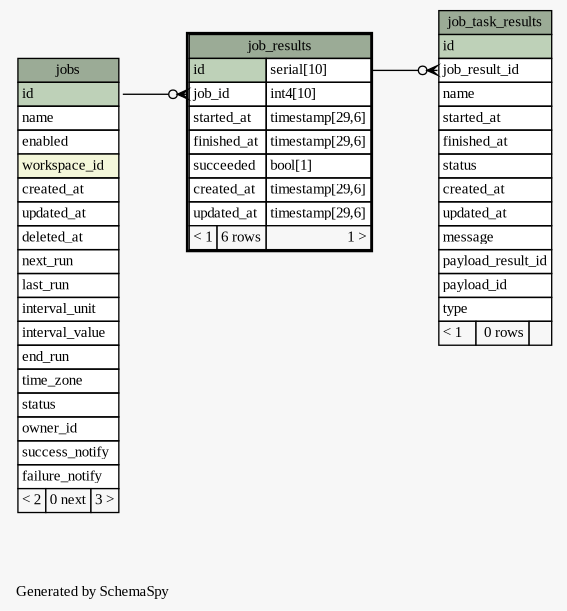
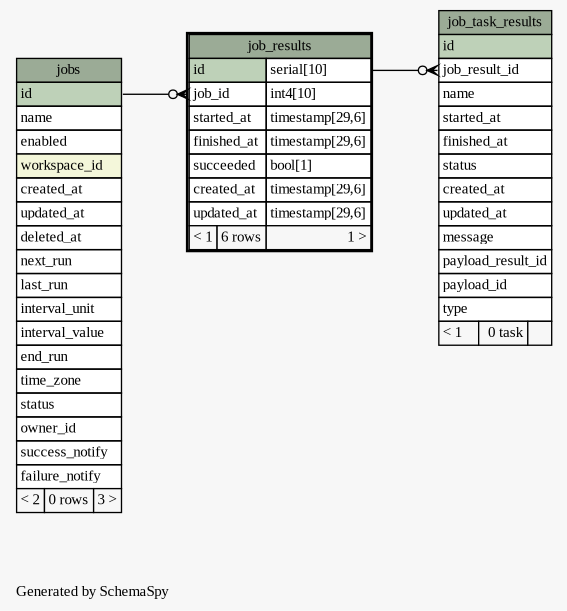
node "job_task_results": text "0 rows" -> "0 task"
node "jobs": text "0 next" -> "0 rows"
